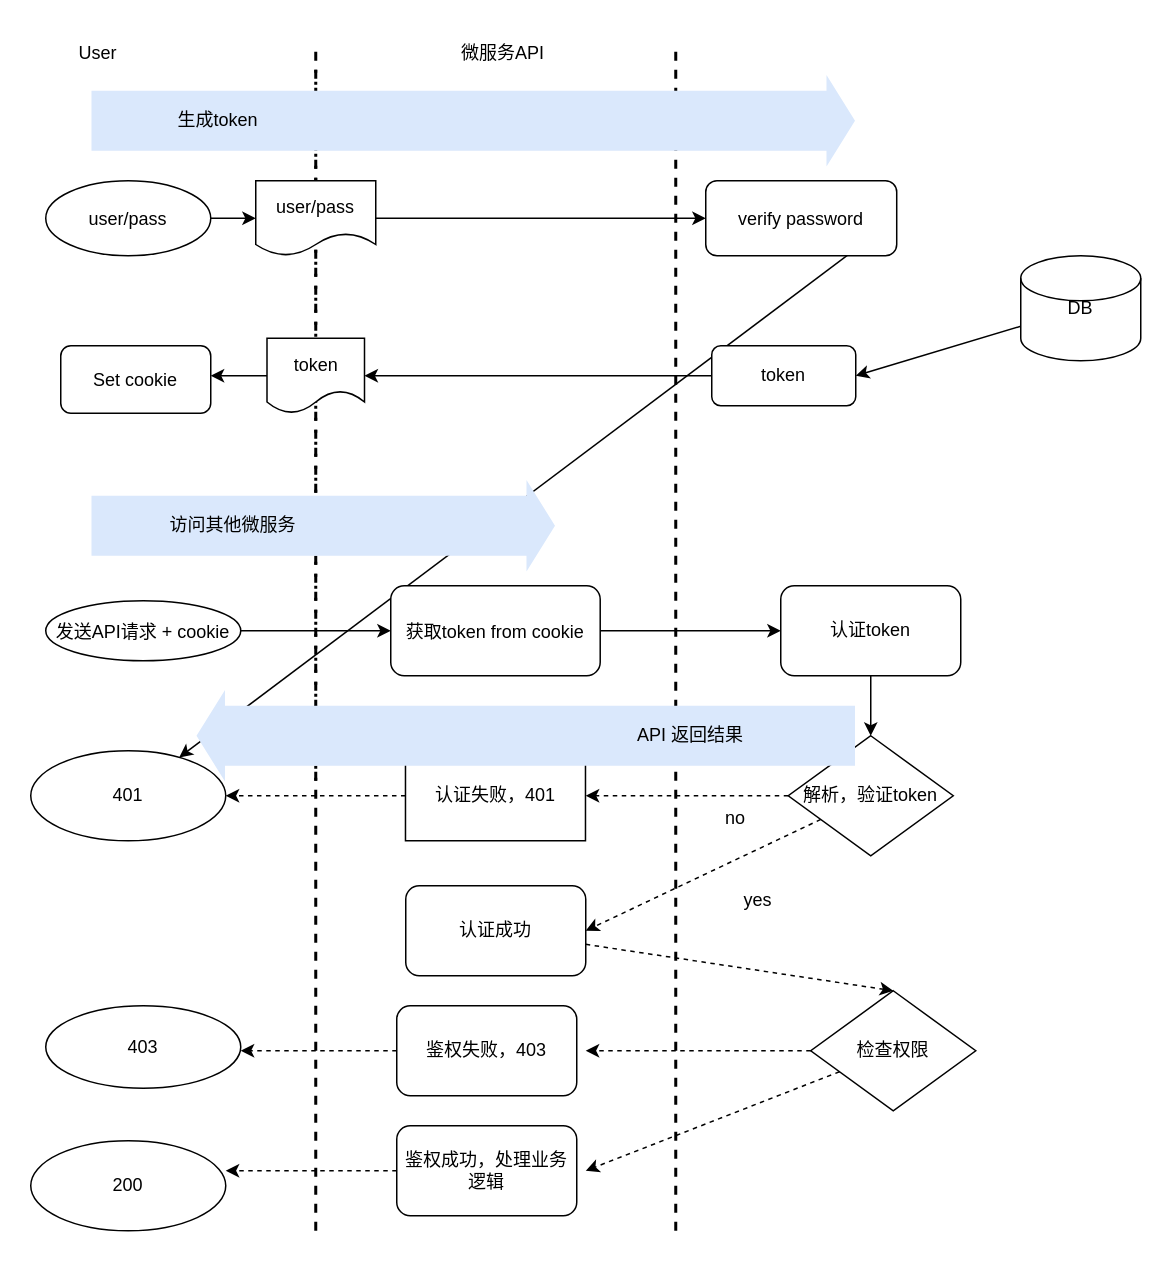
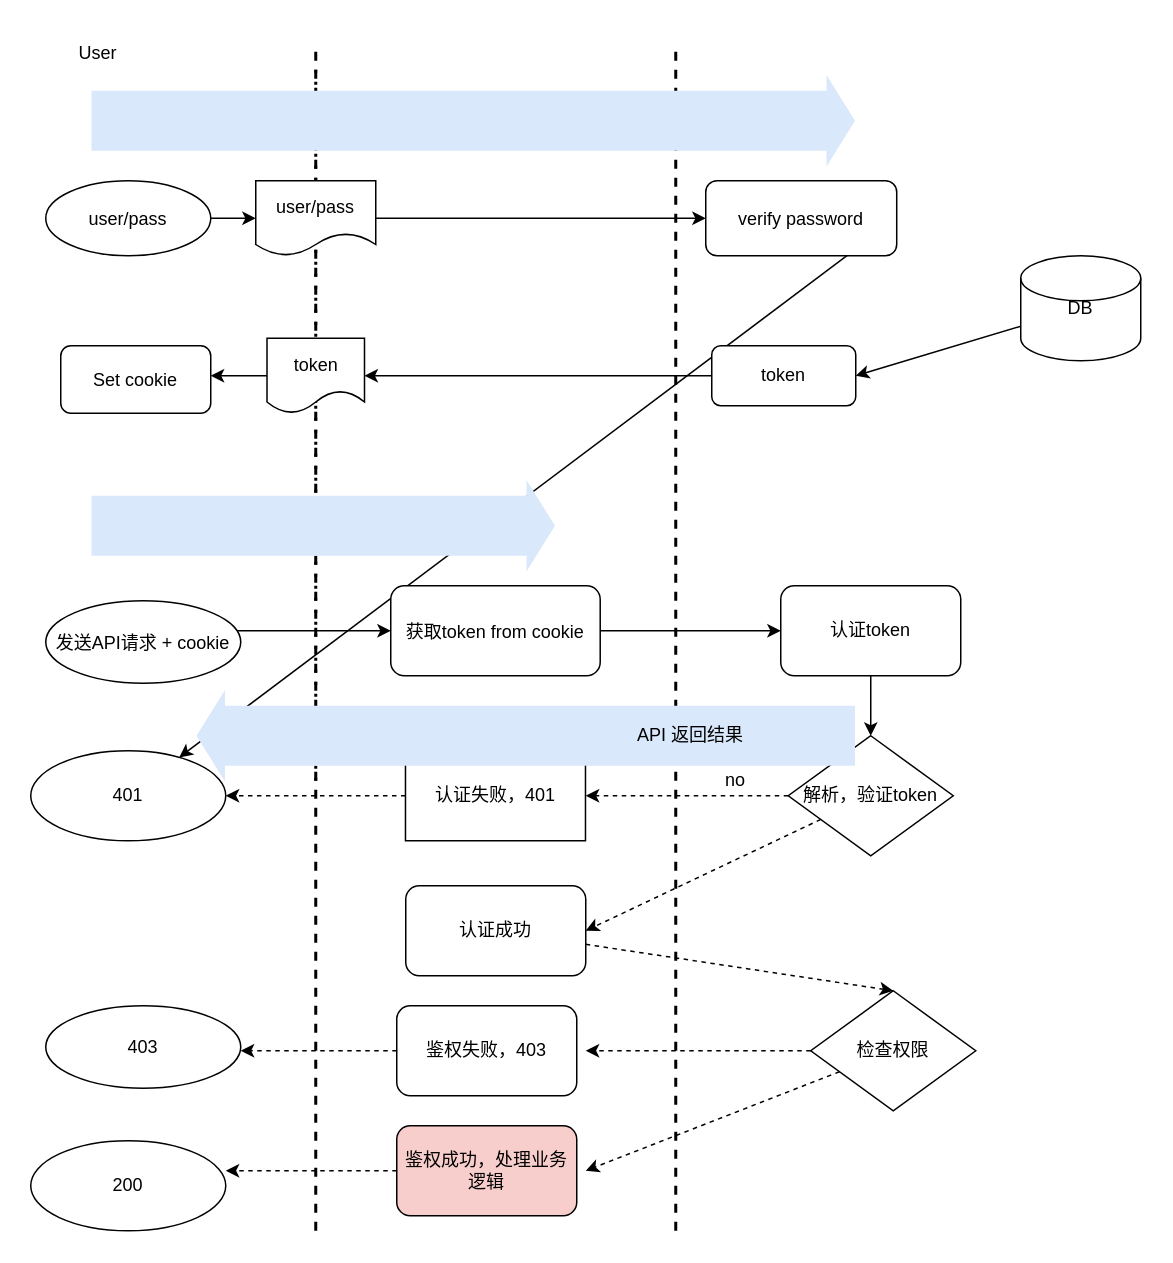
node "微服务API": removed
node "生成token": removed
node "访问其他微服务": removed
node "发送API请求 + cookie": size 195x60 -> 195x83
node "no": moved (736, 818) -> (736, 781)
node "yes": removed
node "鉴权成功，处理业务逻辑": fillcolor #ffffff -> #f8cecc
